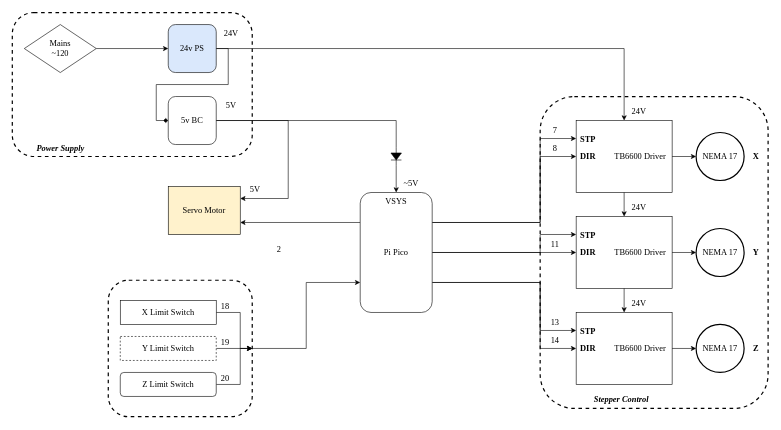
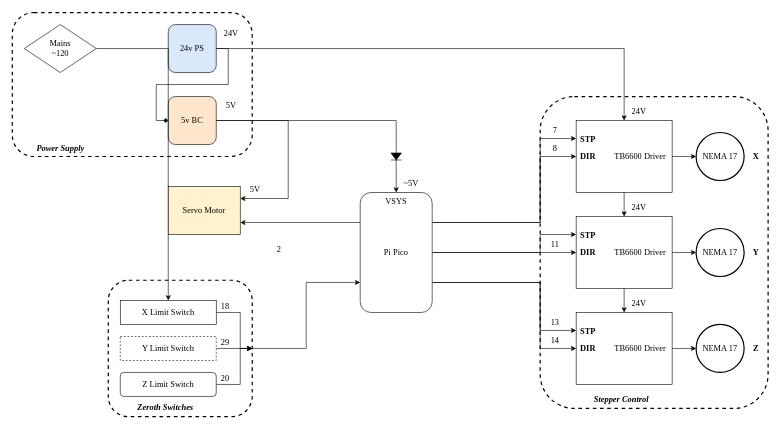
edge "Mains ~120" -> "24v PS": now "Mains ~120" -> "X Limit Switch"
node "5v BC": fillcolor #ffffff -> #ffe6cc
node "19": label "19" -> "29"
node "Zeroth Switches": added
